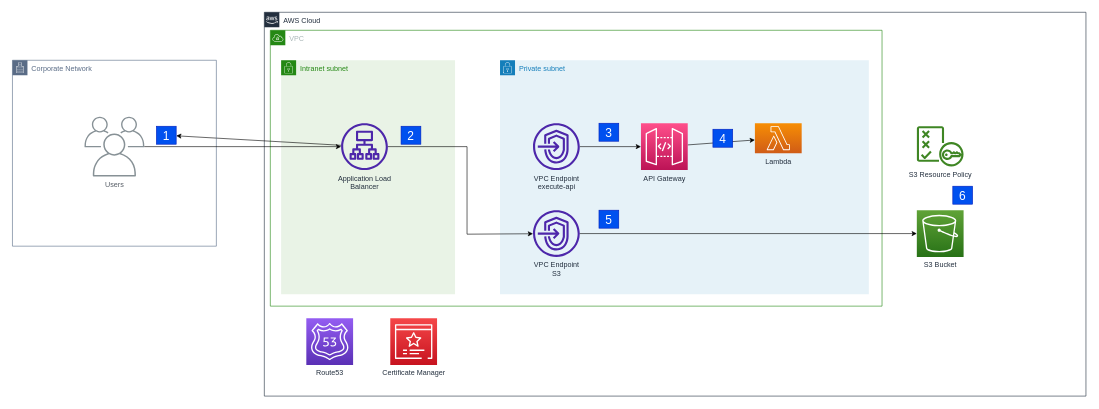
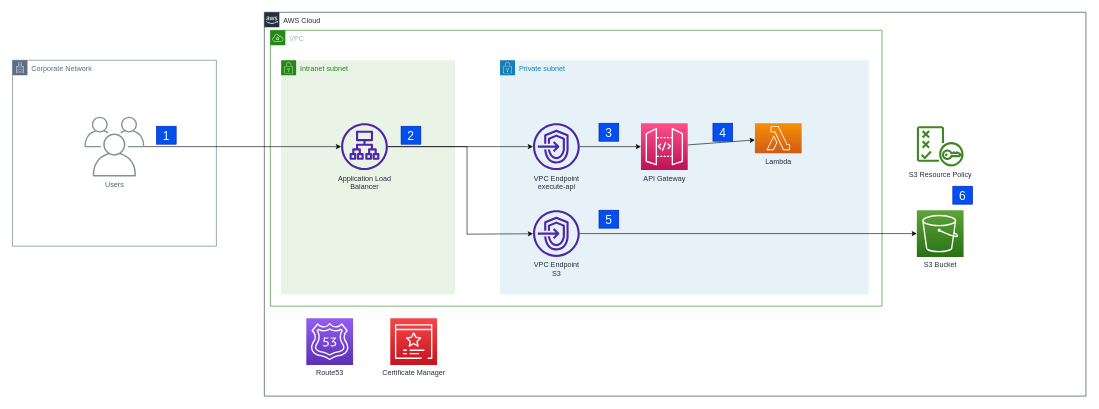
edge "Application Load Balancer" -> "1": now "Application Load Balancer" -> "VPC Endpoint execute-api"
node "4": moved (723, 138) -> (723, 132)
